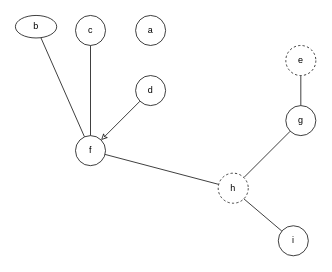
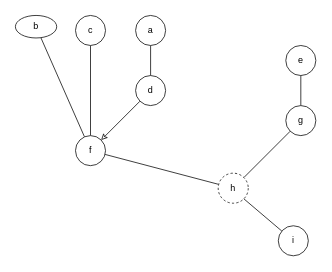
edge "a" -- "d": added
node "e": style dashed -> solid
